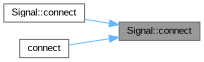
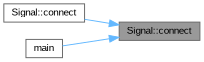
node "connect": label "connect" -> "main"
